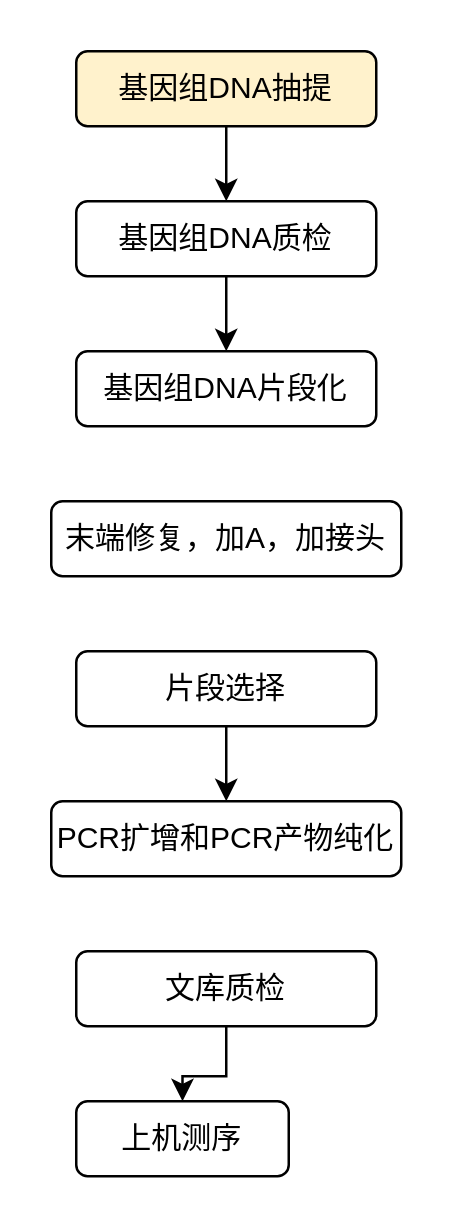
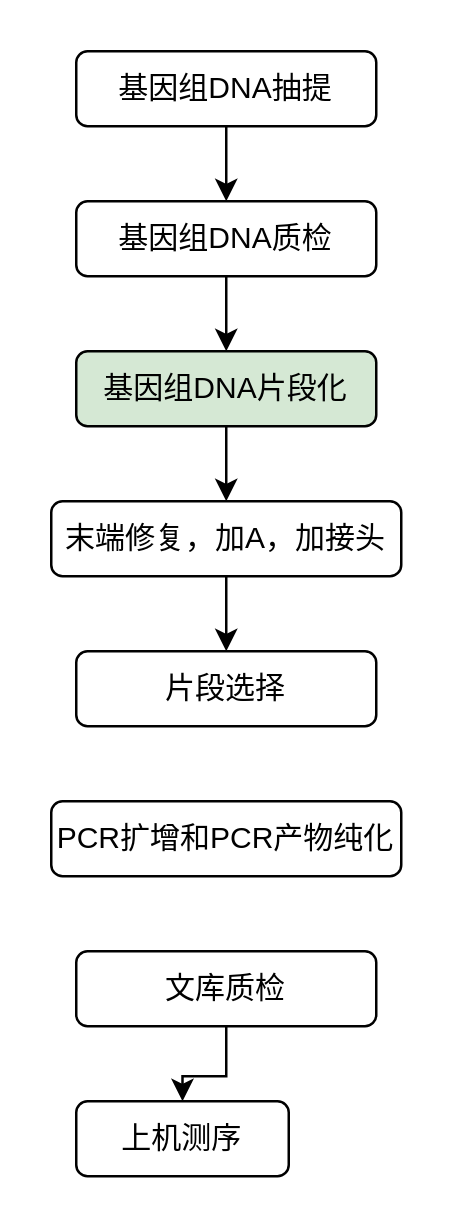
node "基因组DNA抽提": fillcolor #fff2cc -> #ffffff
node "基因组DNA片段化": fillcolor #ffffff -> #d5e8d4
edge "基因组DNA片段化" -> "末端修复，加A，加接头": added
edge "末端修复，加A，加接头" -> "片段选择": added
edge "片段选择" -> "PCR扩增和PCR产物纯化": removed
